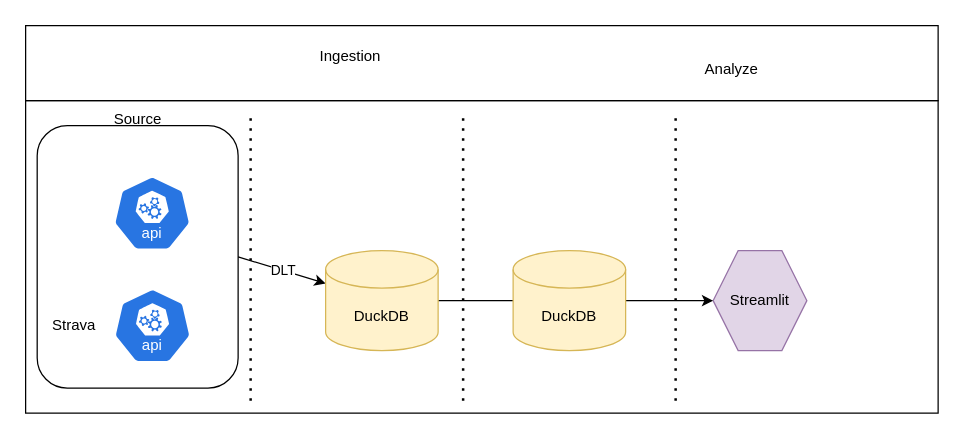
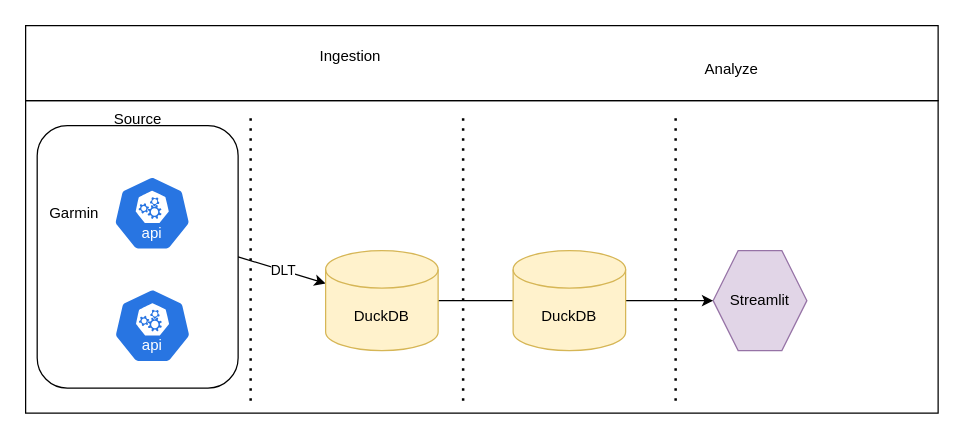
node "Garmin": added
node "Strava": removed
